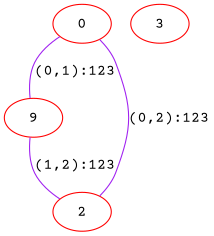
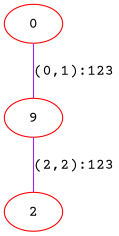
node "3": removed
edge "0" -- "2": removed, label "(0,2):123"
edge "9" -- "2": label "(1,2):123" -> "(2,2):123"
